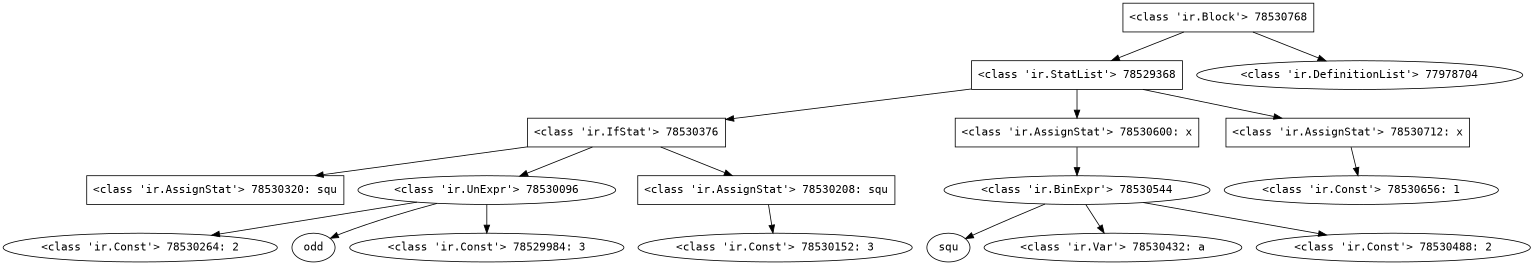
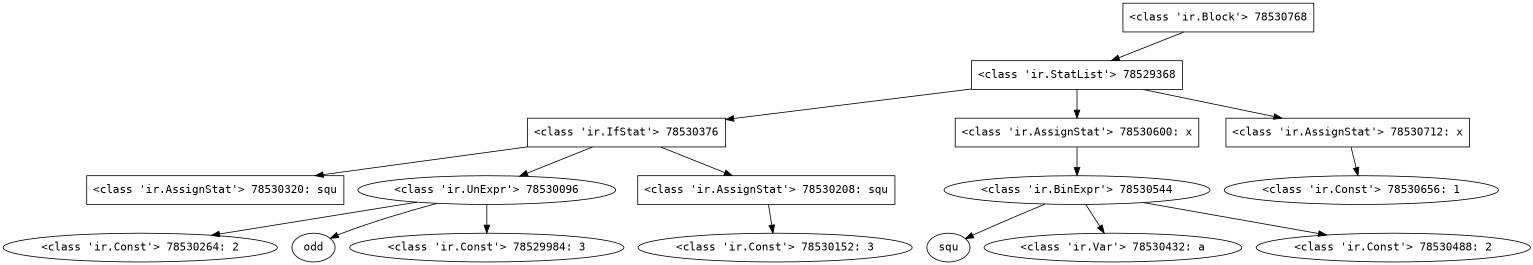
node "<class 'ir.DefinitionList'> 77978704": removed
